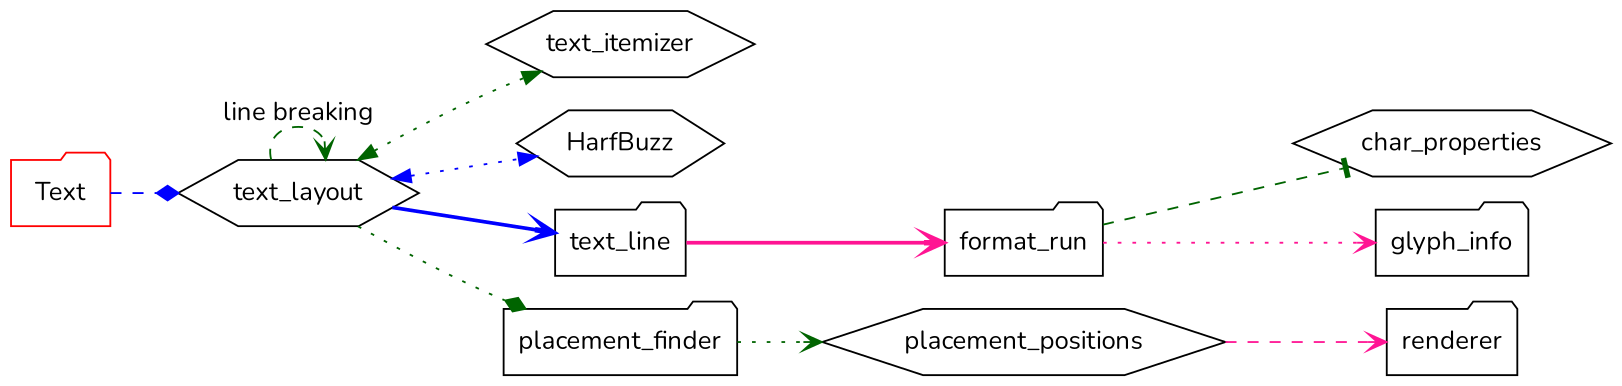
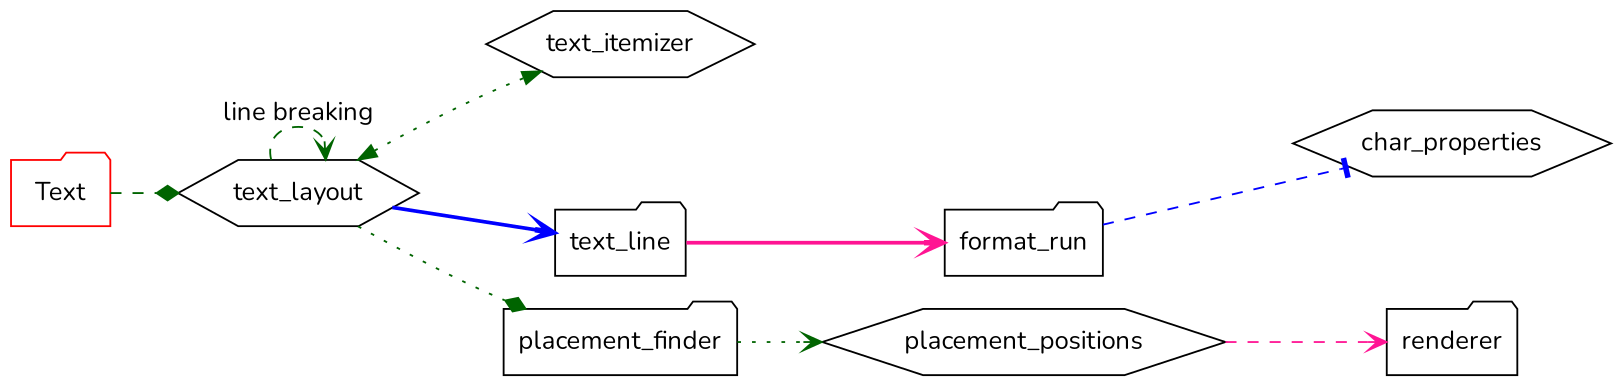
node "HarfBuzz": removed
edge "Text" -> "text_layout": color blue -> darkgreen
edge "format_run" -> "char_properties": color darkgreen -> blue
node "glyph_info": removed
